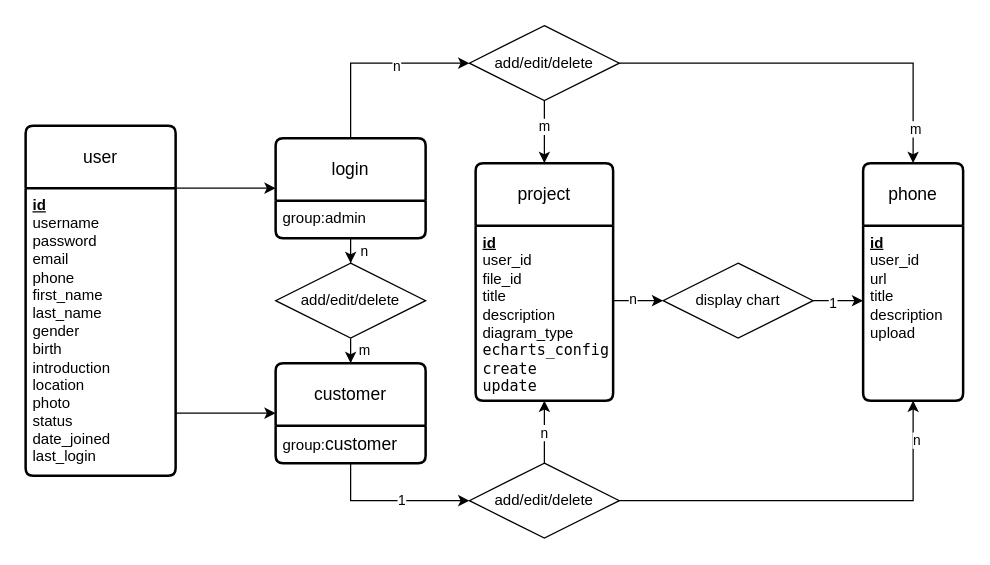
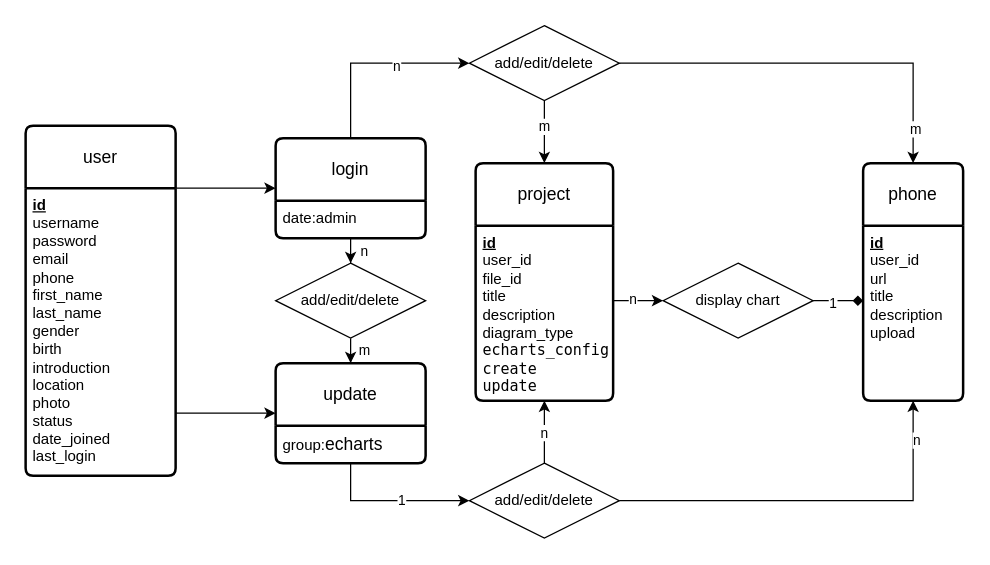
node "group:admin": label "group:admin" -> "date:admin"
edge "display chart" -> "id user_id url title description upload": arrowhead classic -> diamond
node "customer": label "customer" -> "update"
node "group:customer": label "group:customer" -> "group:echarts"
